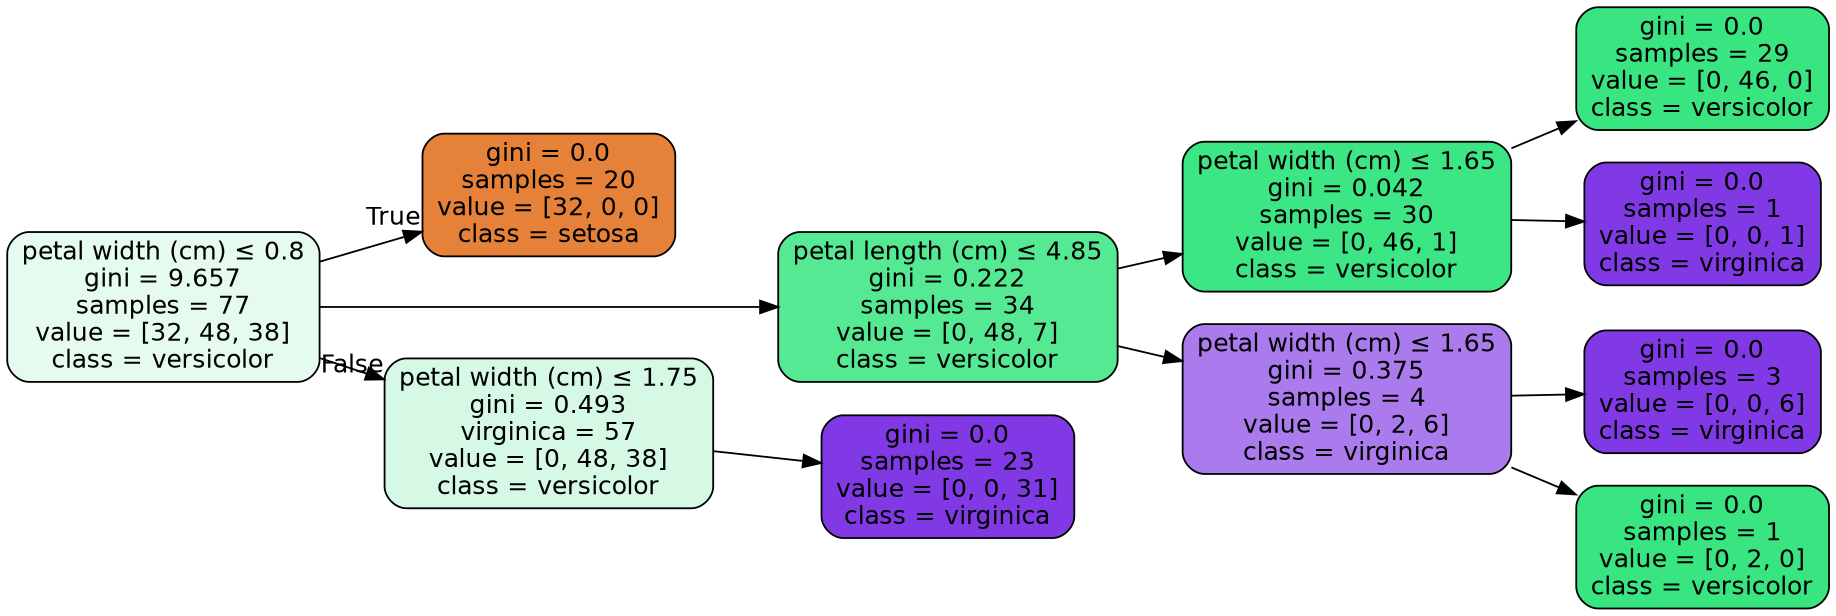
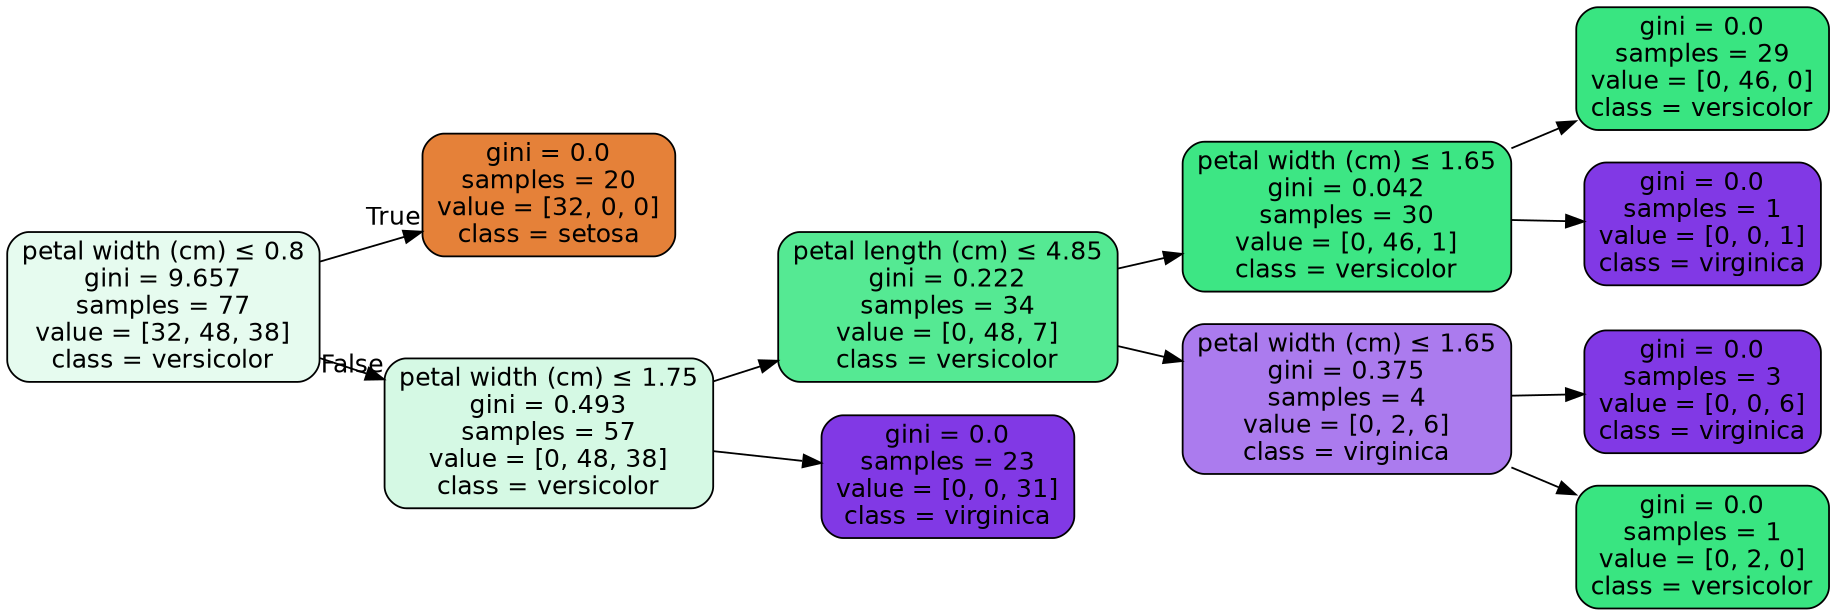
edge "petal width (cm) ≤ 0.8" -> "petal length (cm) ≤ 4.85": now "petal width (cm) ≤ 1.75" -> "petal length (cm) ≤ 4.85"
node "petal width (cm) ≤ 1.75": text "virginica = 57" -> "samples = 57"
